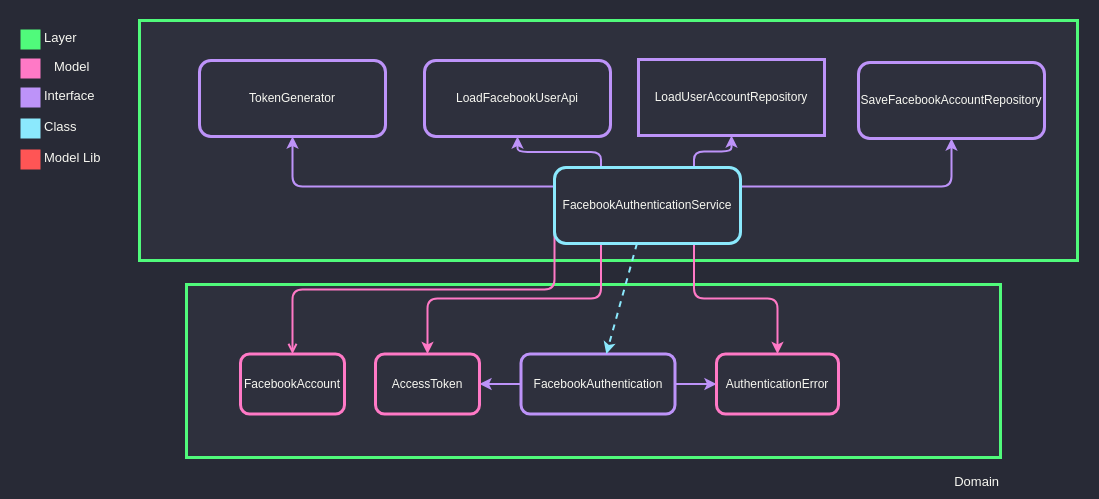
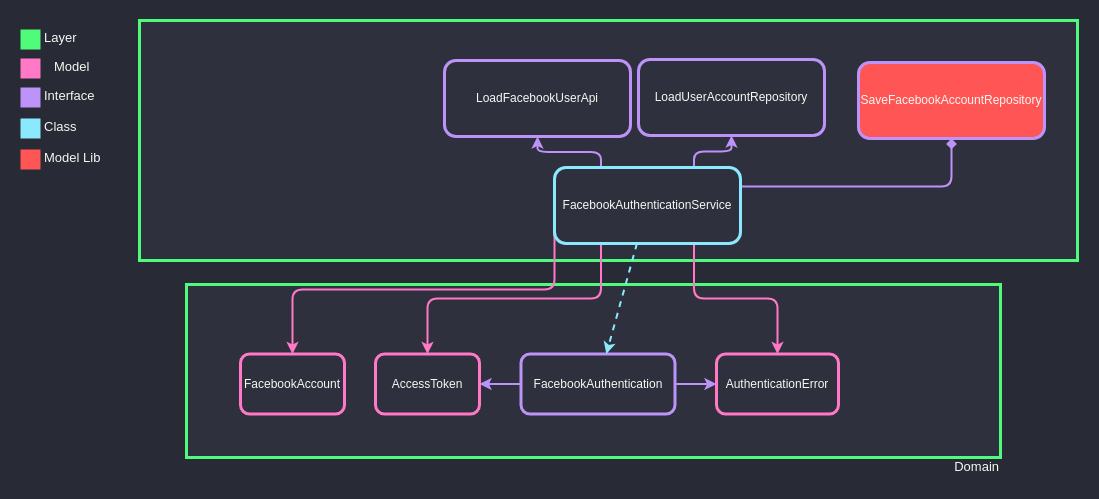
node "LoadUserAccountRepository": shape rectangle -> rounded rectangle
node "TokenGenerator": removed
node "LoadFacebookUserApi": moved (518, 99) -> (538, 99)
node "SaveFacebookAccountRepository": fillcolor #2e303d -> #ff5555
edge "FacebookAuthenticationService" -> "SaveFacebookAccountRepository": arrowhead classic -> diamond
edge "FacebookAuthenticationService" -> "TokenGenerator": removed
edge "FacebookAuthenticationService" -> "FacebookAccount": arrowhead open -> classic
node "Domain": moved (975, 486) -> (975, 471)
